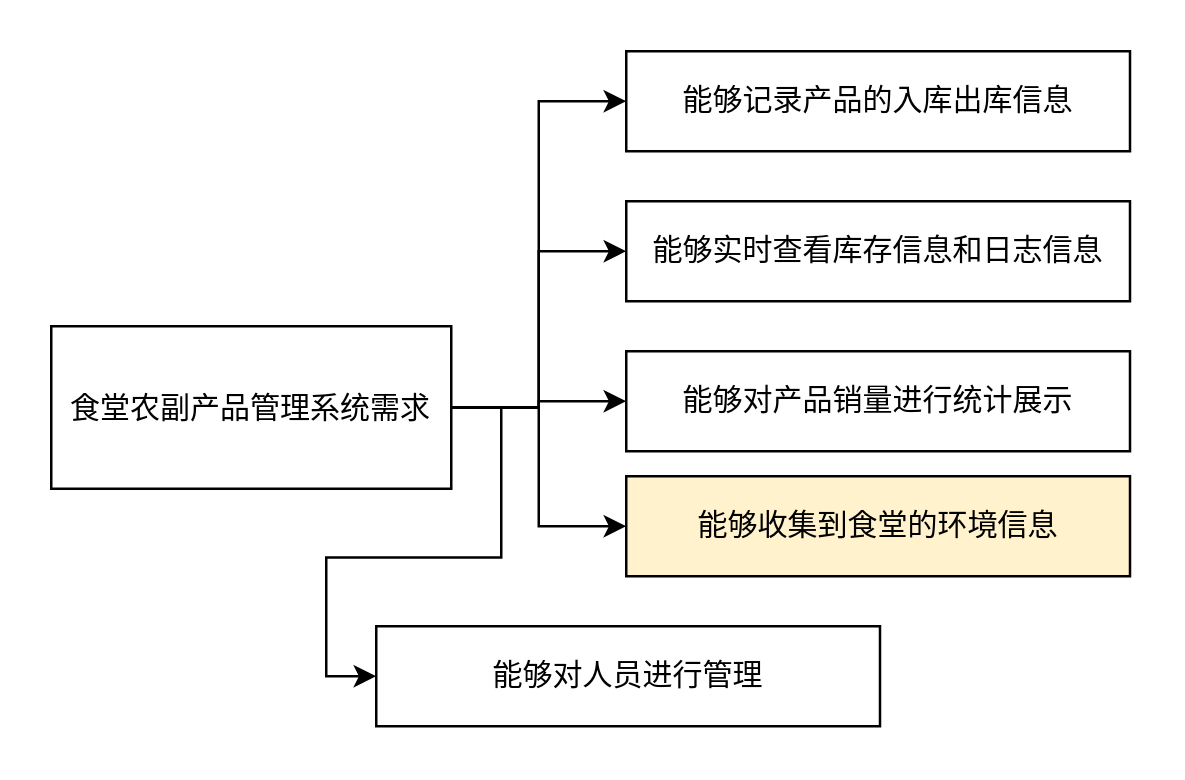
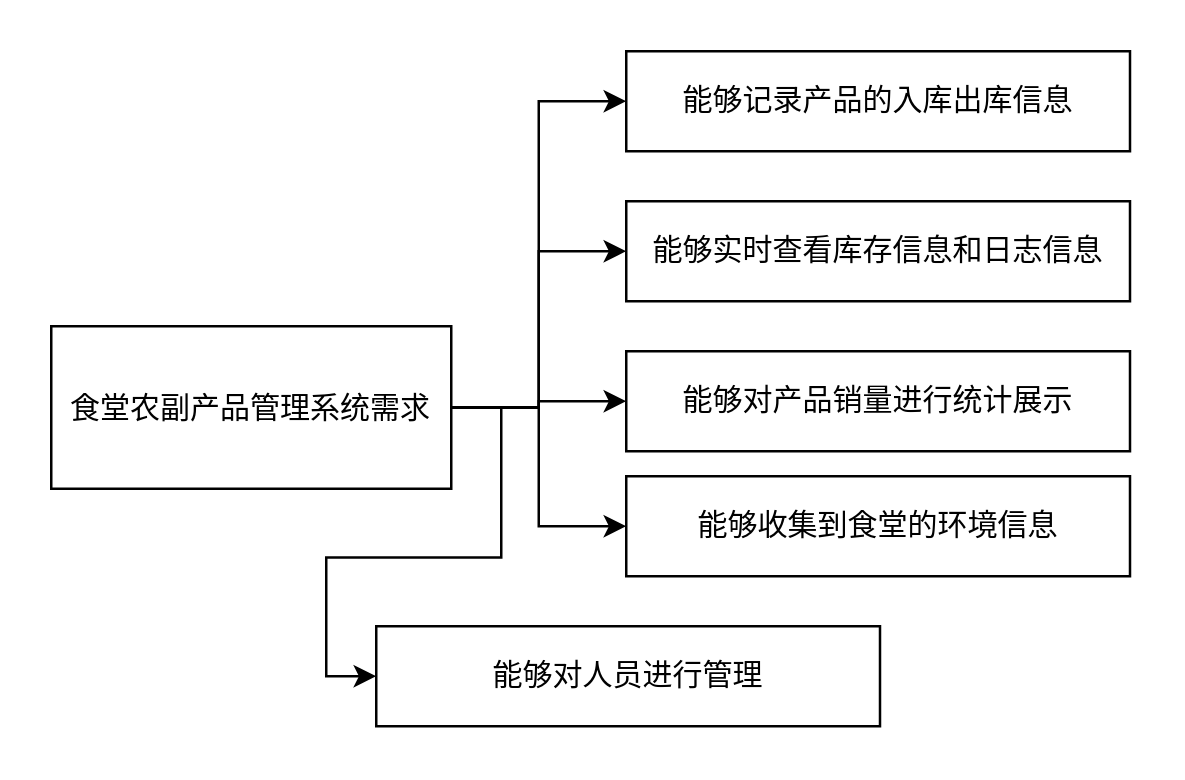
node "能够收集到食堂的环境信息": fillcolor #fff2cc -> #ffffff
